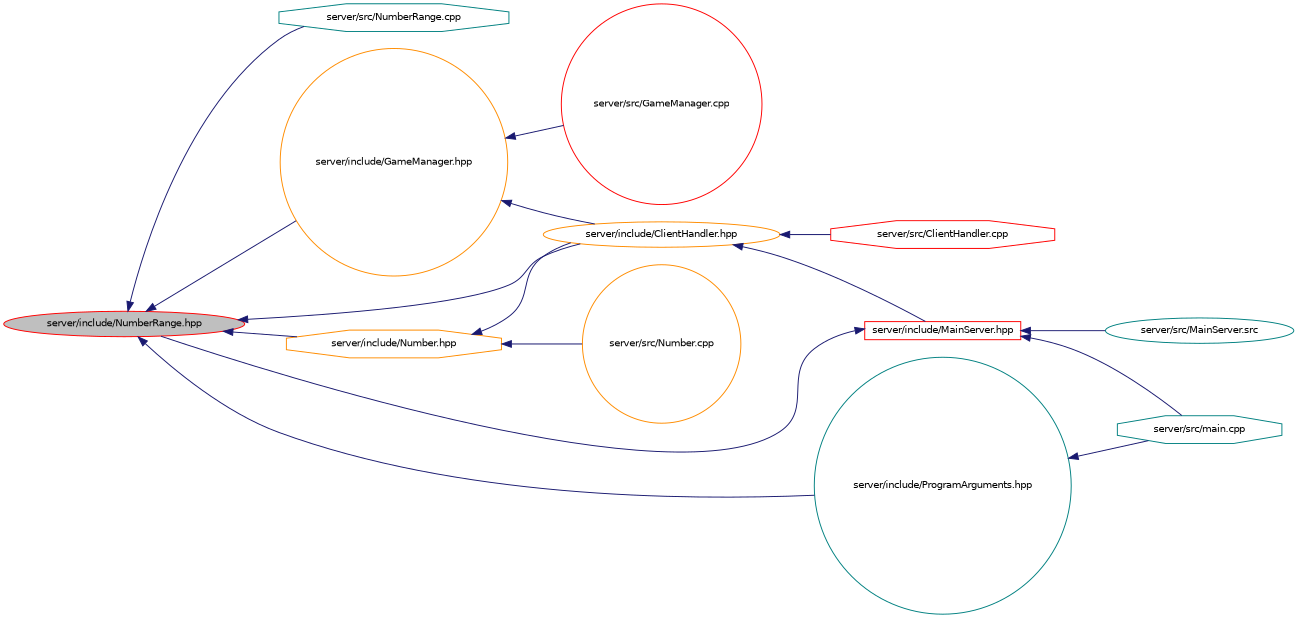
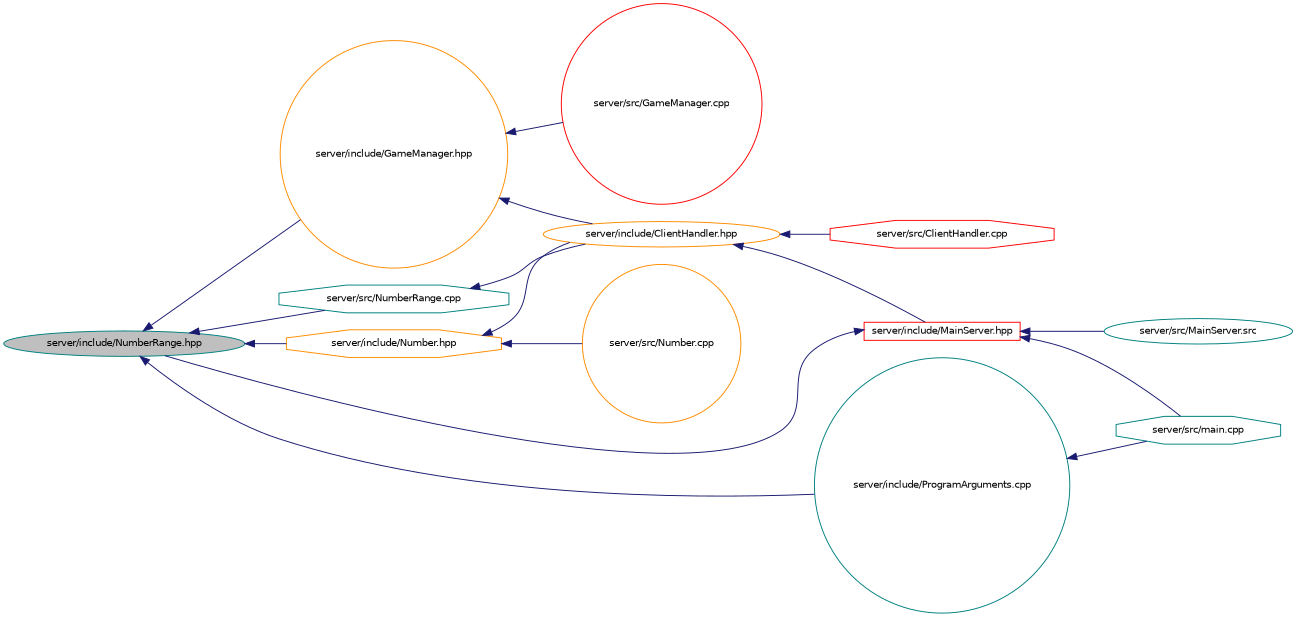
edge "server/include/ClientHandler.hpp" -> "server/include/NumberRange.hpp": now "server/include/ClientHandler.hpp" -> "server/src/NumberRange.cpp"
node "server/include/NumberRange.hpp": color red -> teal
node "server/include/ProgramArguments.hpp": label "server/include/ProgramArguments.hpp" -> "server/include/ProgramArguments.cpp"
